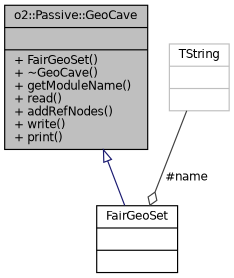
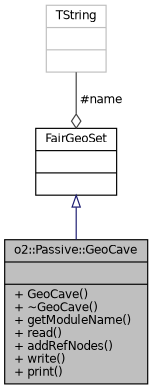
node "o2::Passive::GeoCave": text "+ FairGeoSet()" -> "+ GeoCave()"
edge "FairGeoSet" -> "o2::Passive::GeoCave": reversed
